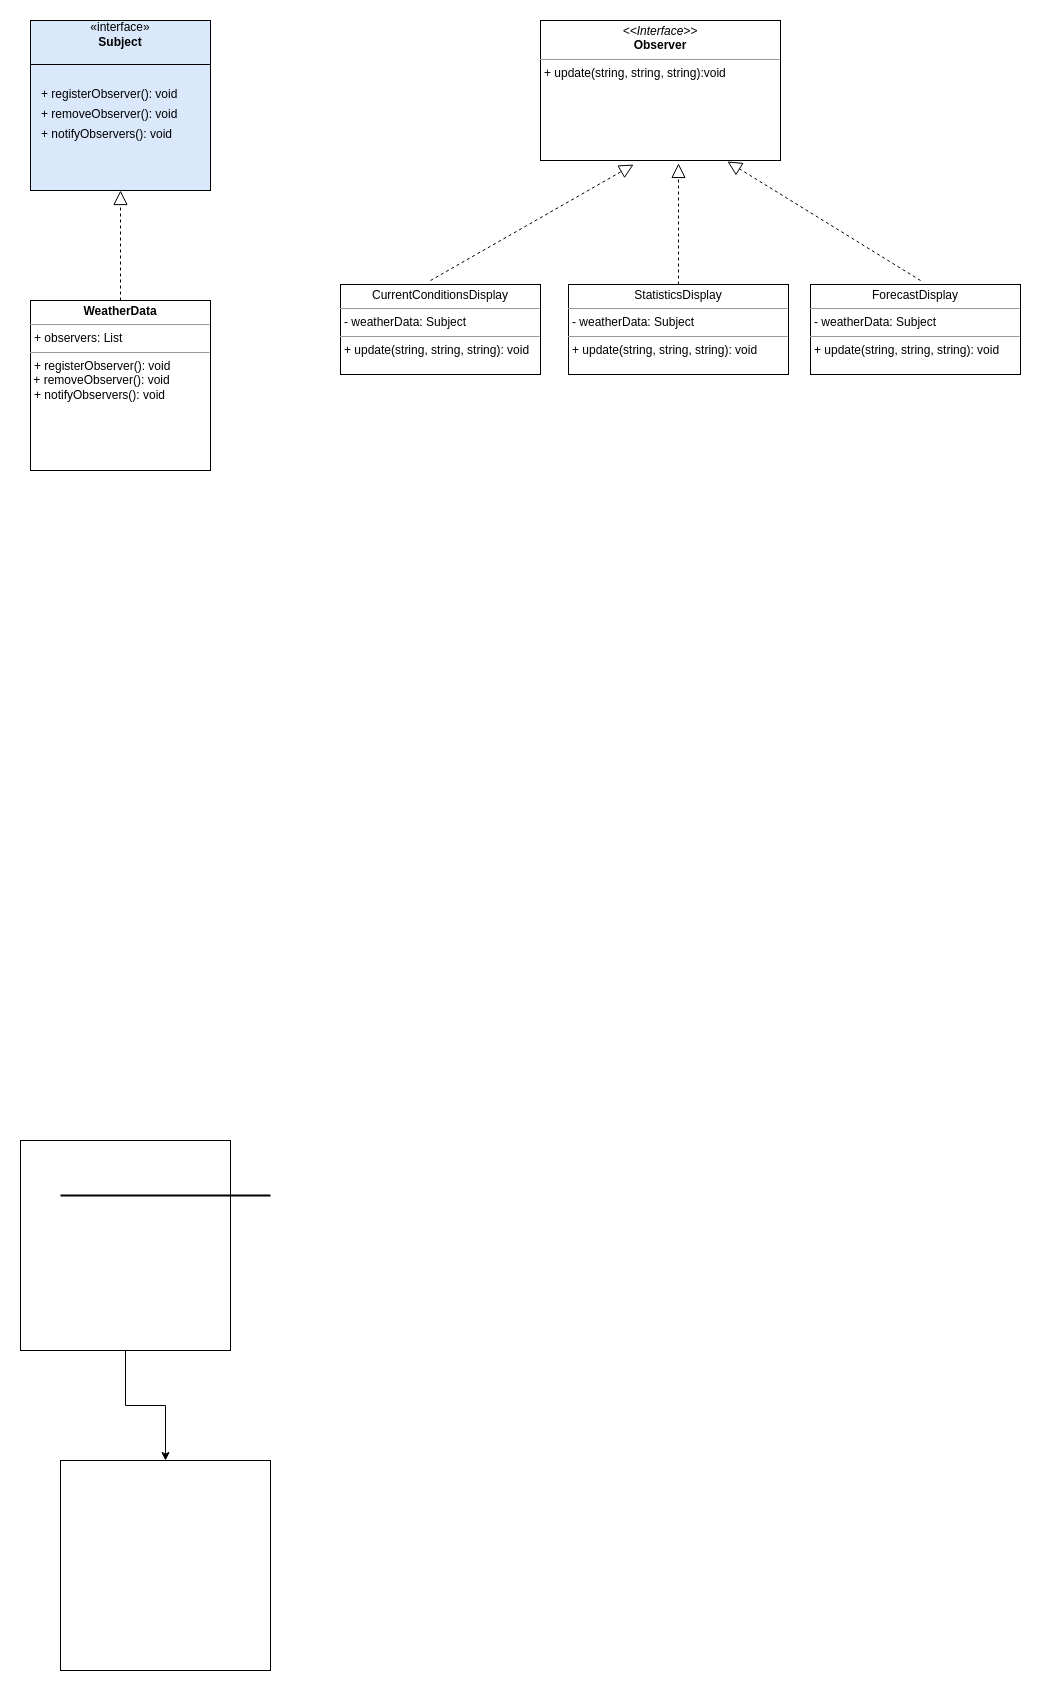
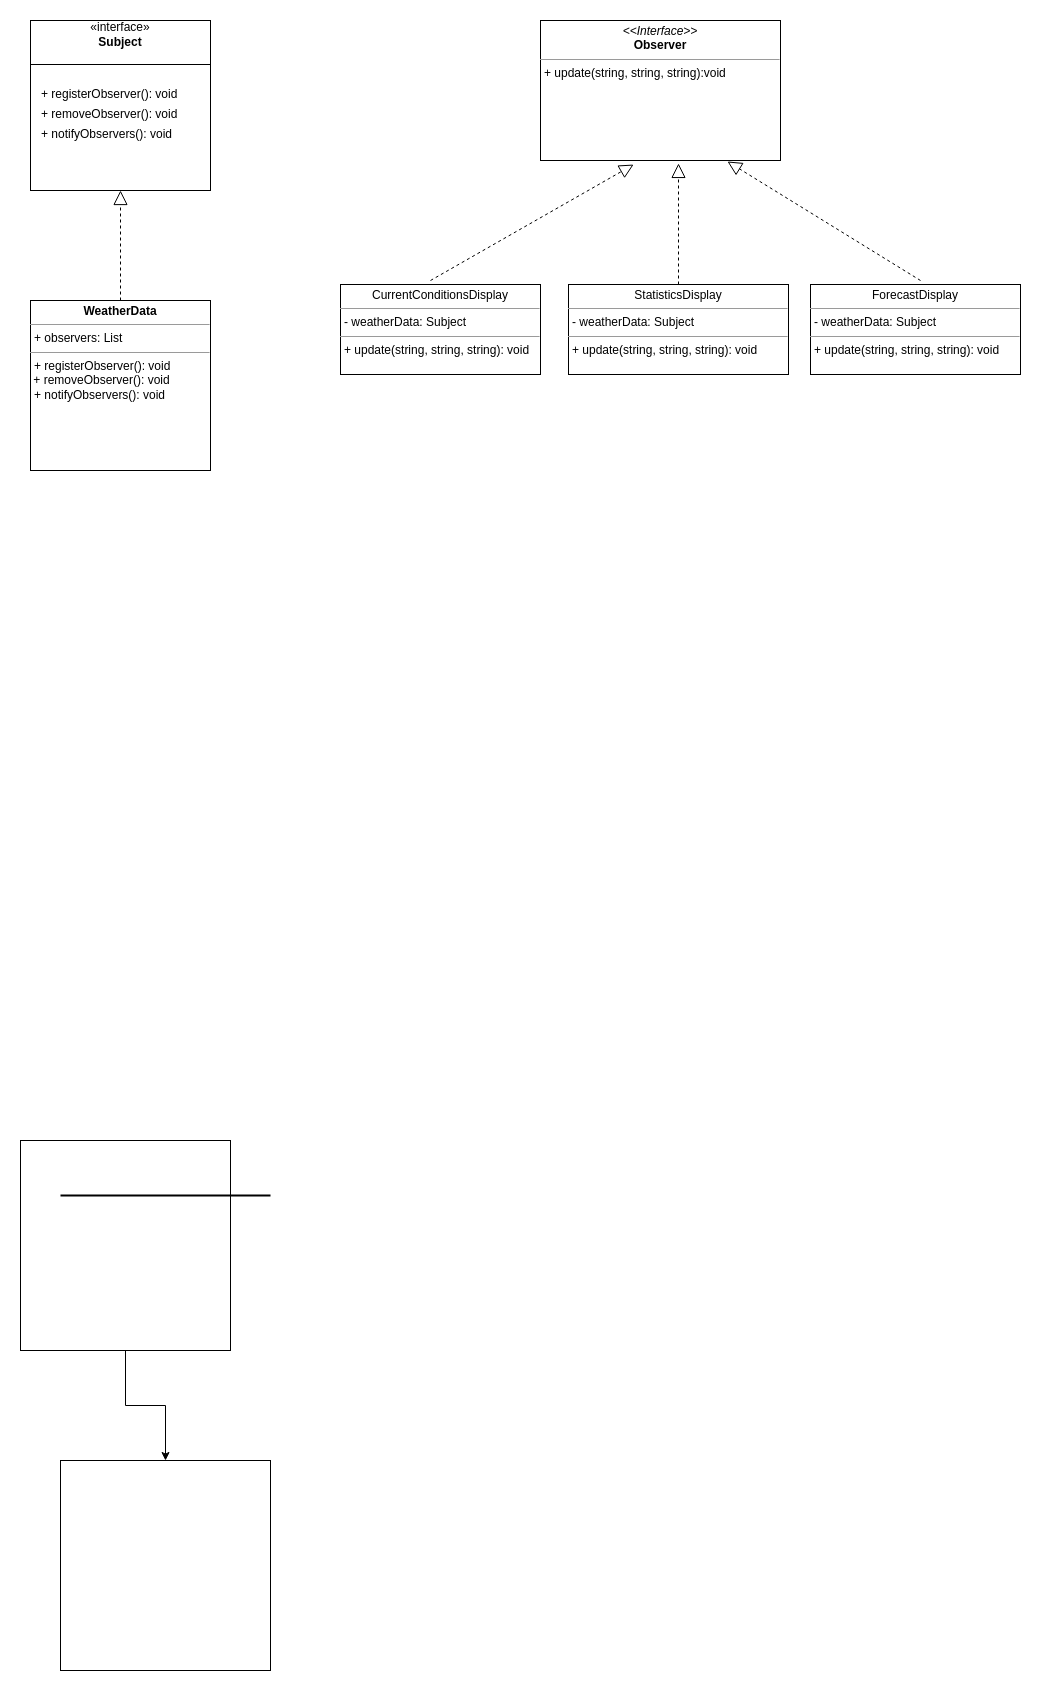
node "«interface» Subject": fillcolor #dae8fc -> #ffffff
